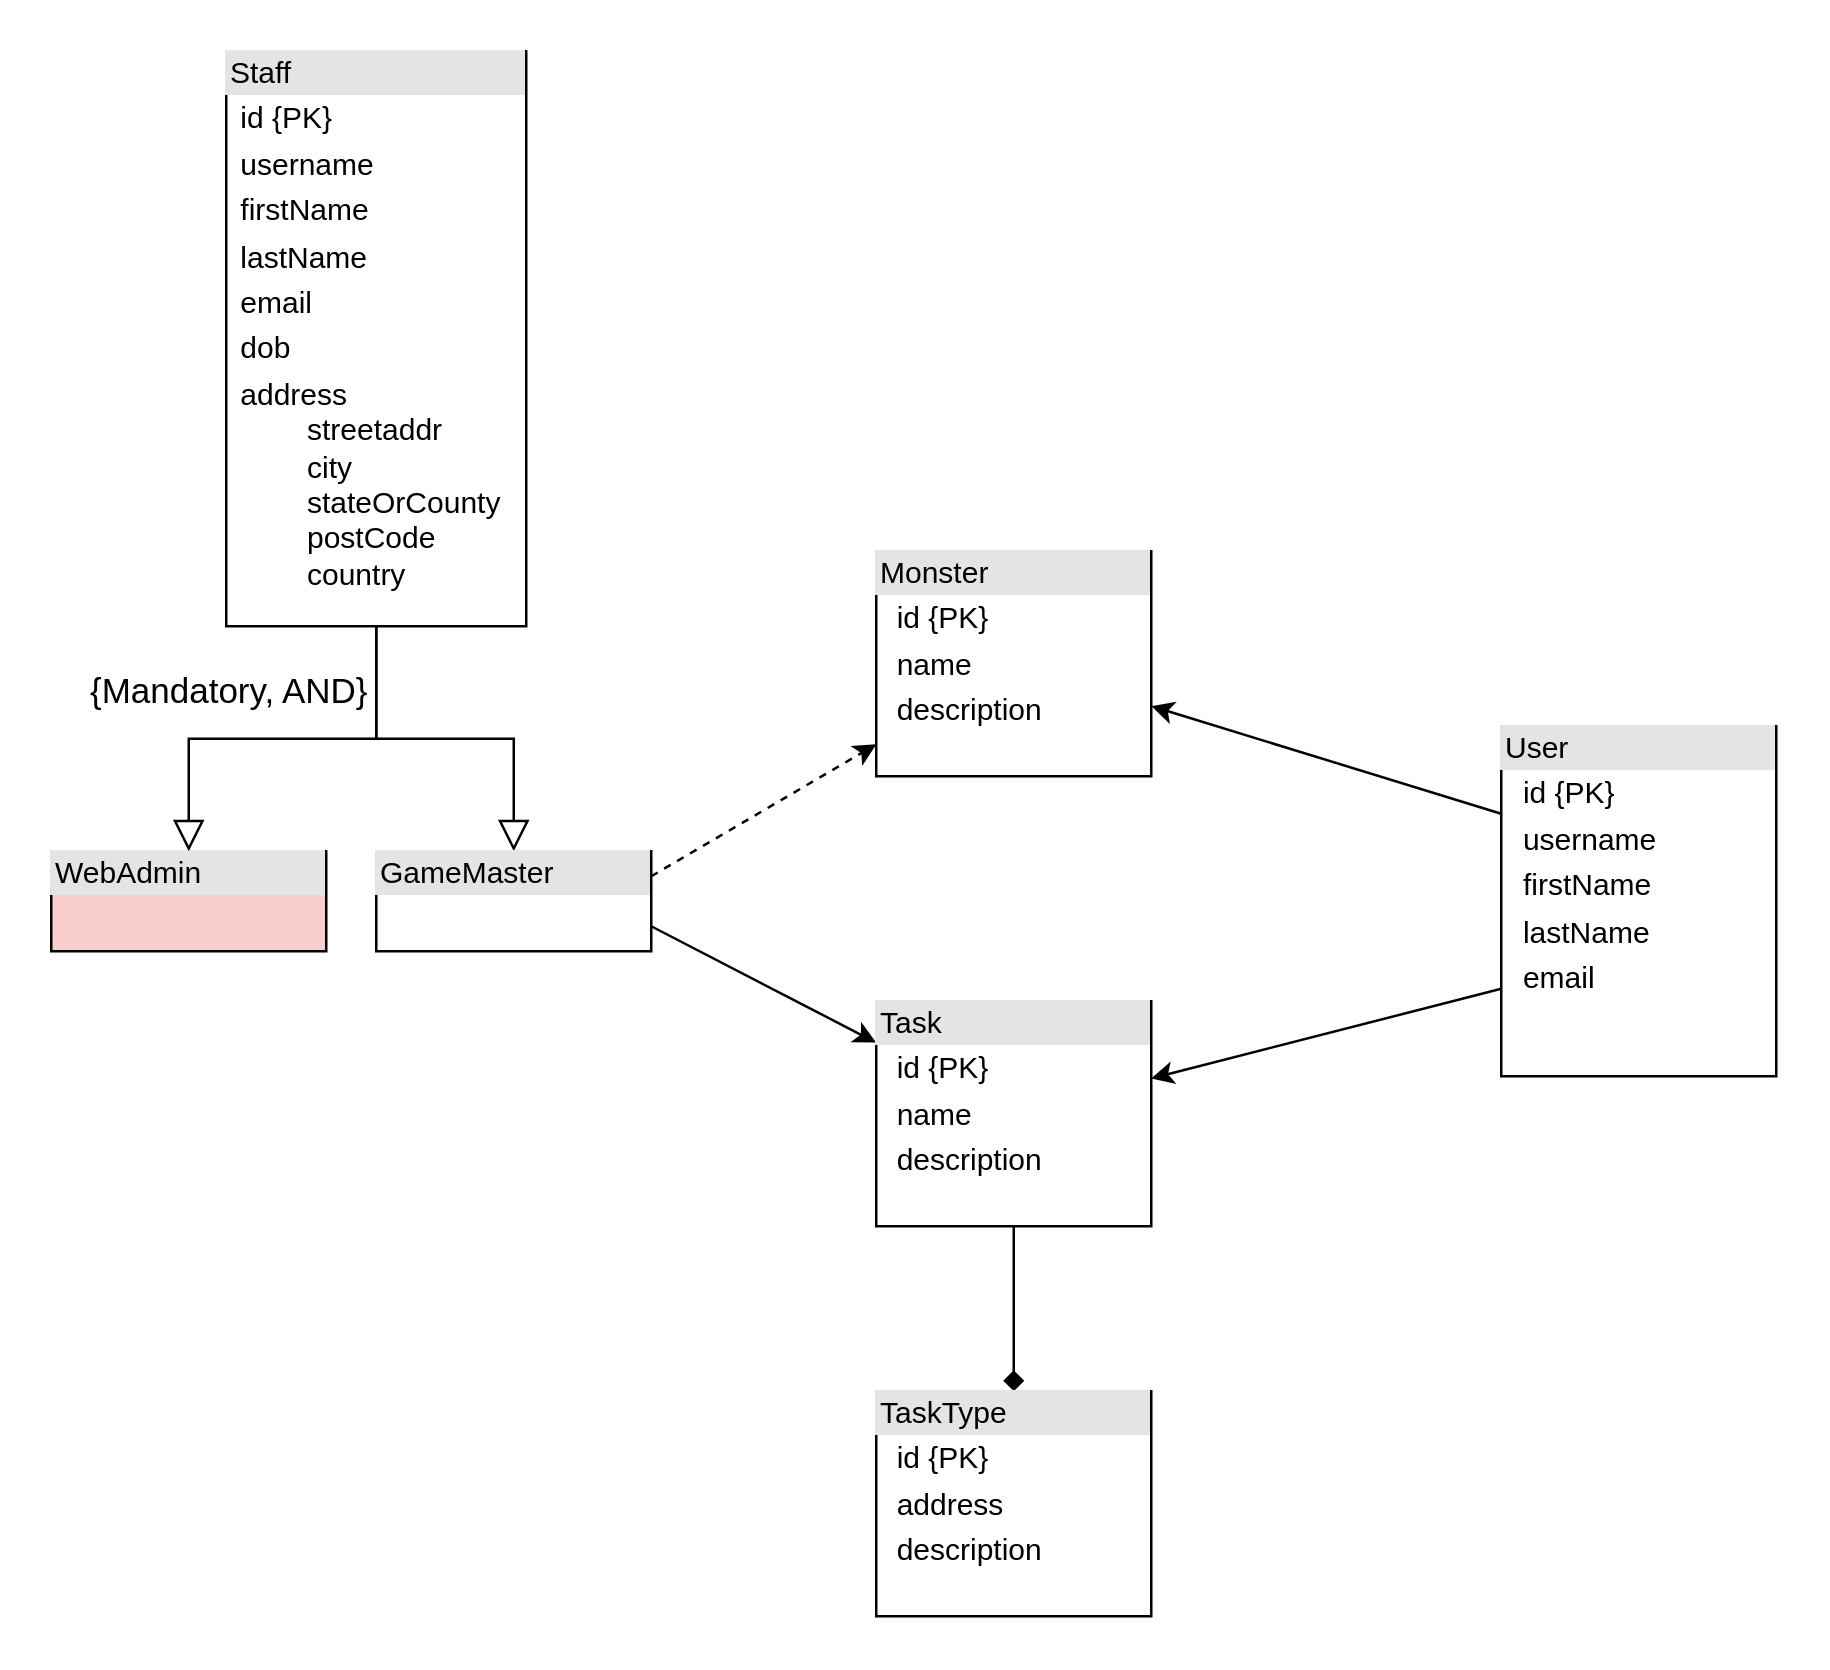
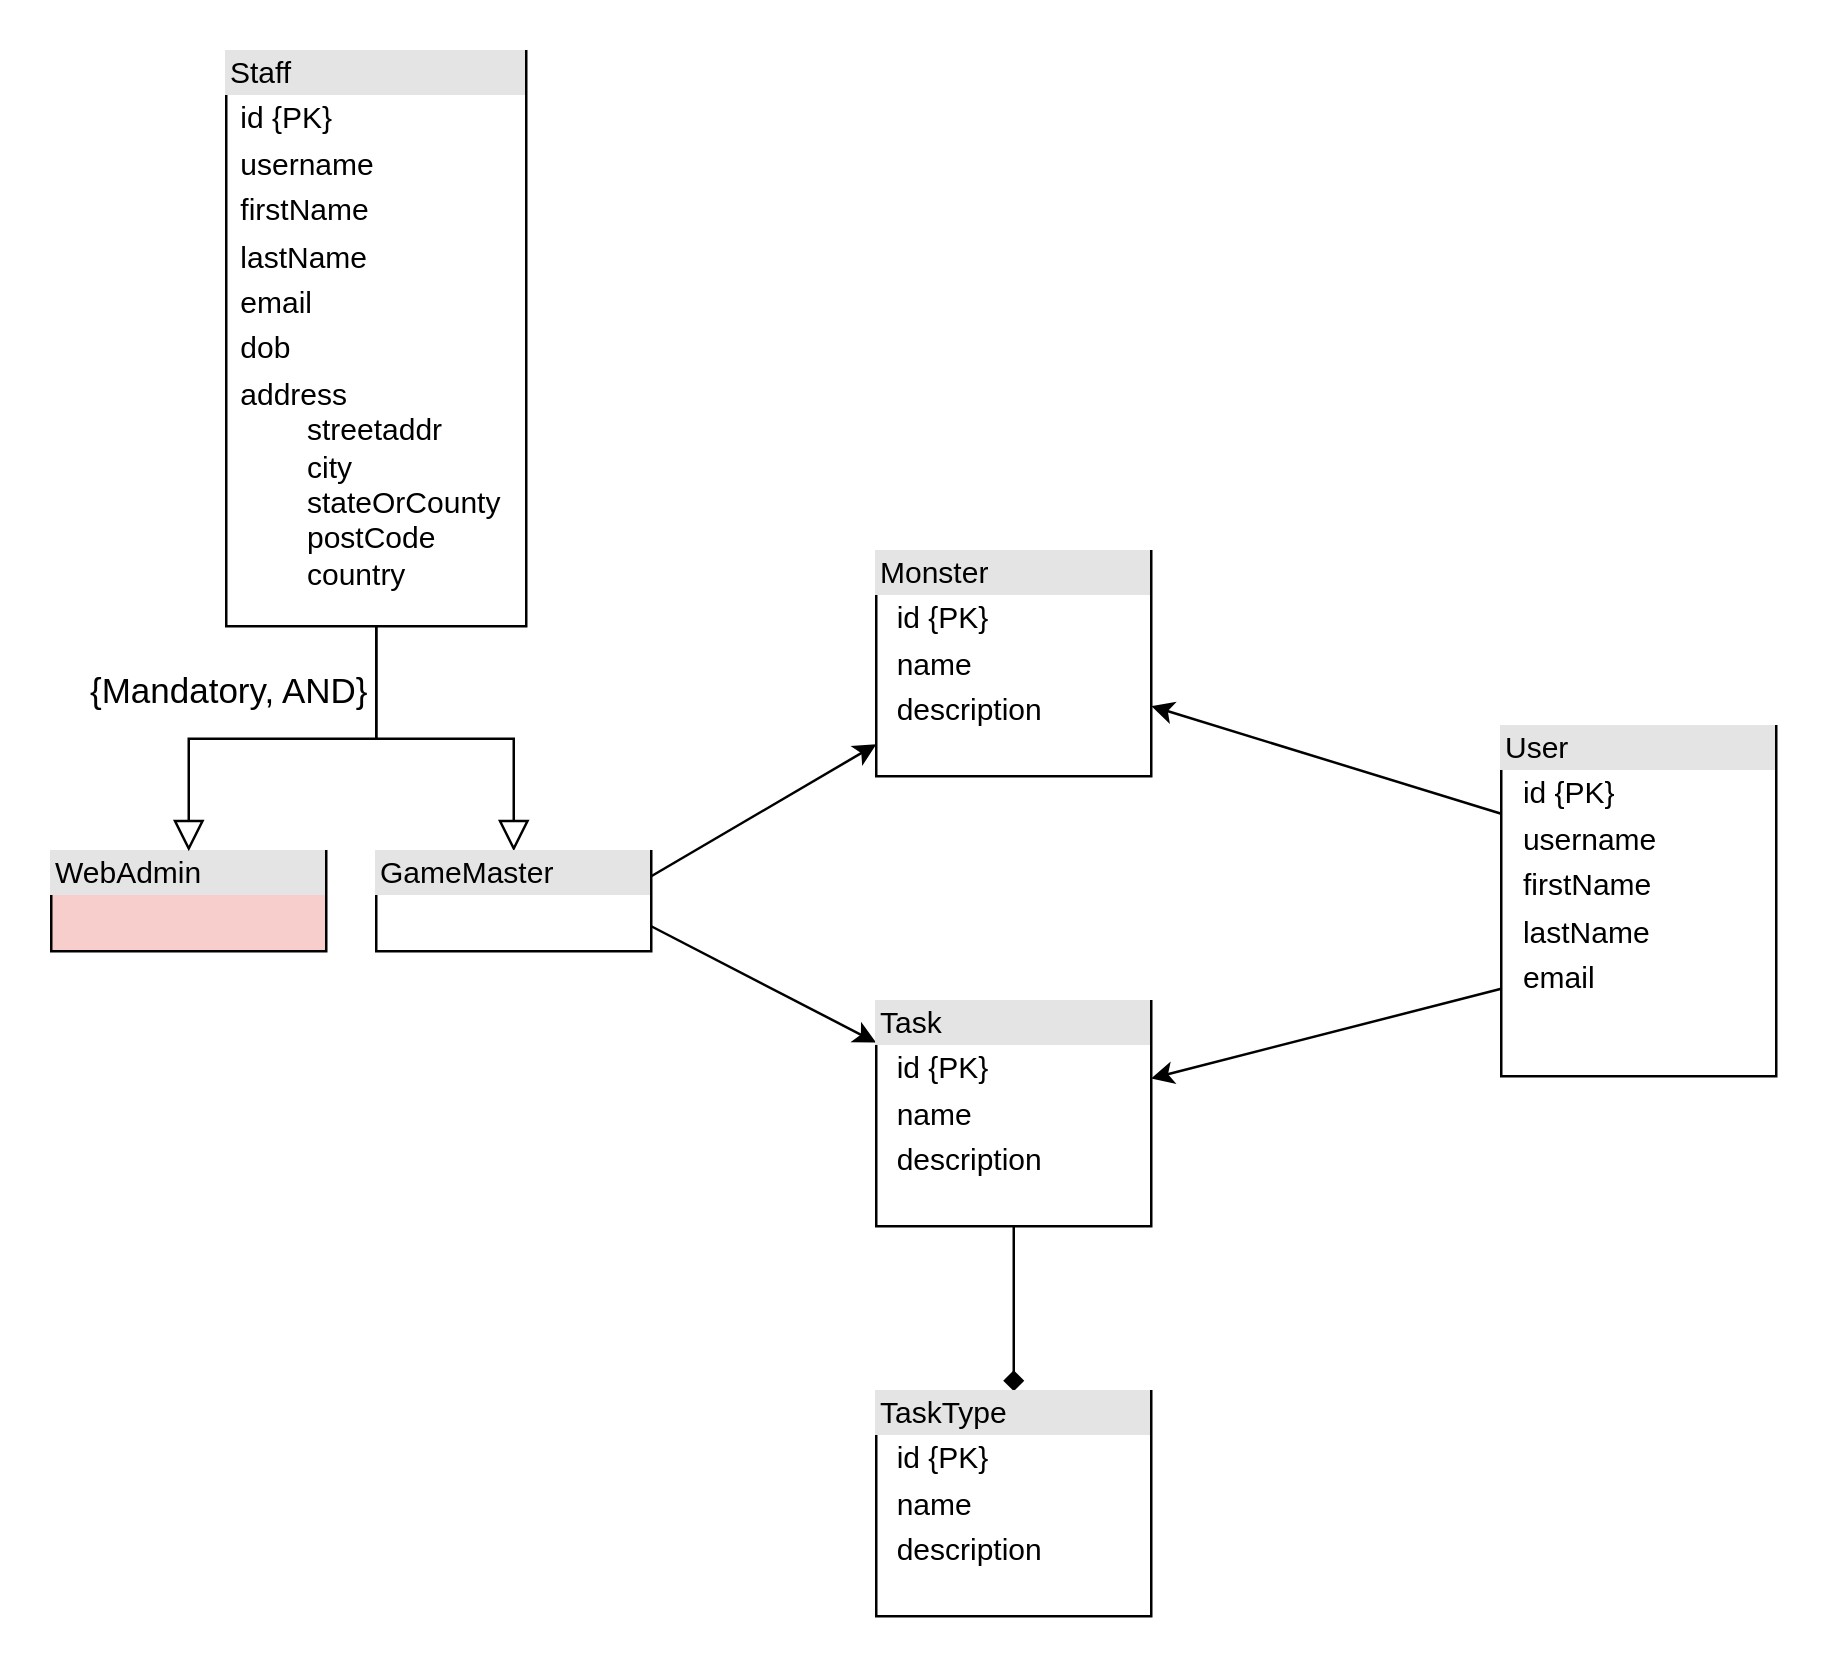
edge "GameMaster" -> "Monster id {PK} name description": style dashed -> solid
node "TaskType id {PK} address description": label "TaskType id {PK} address description" -> "TaskType id {PK} name description"
